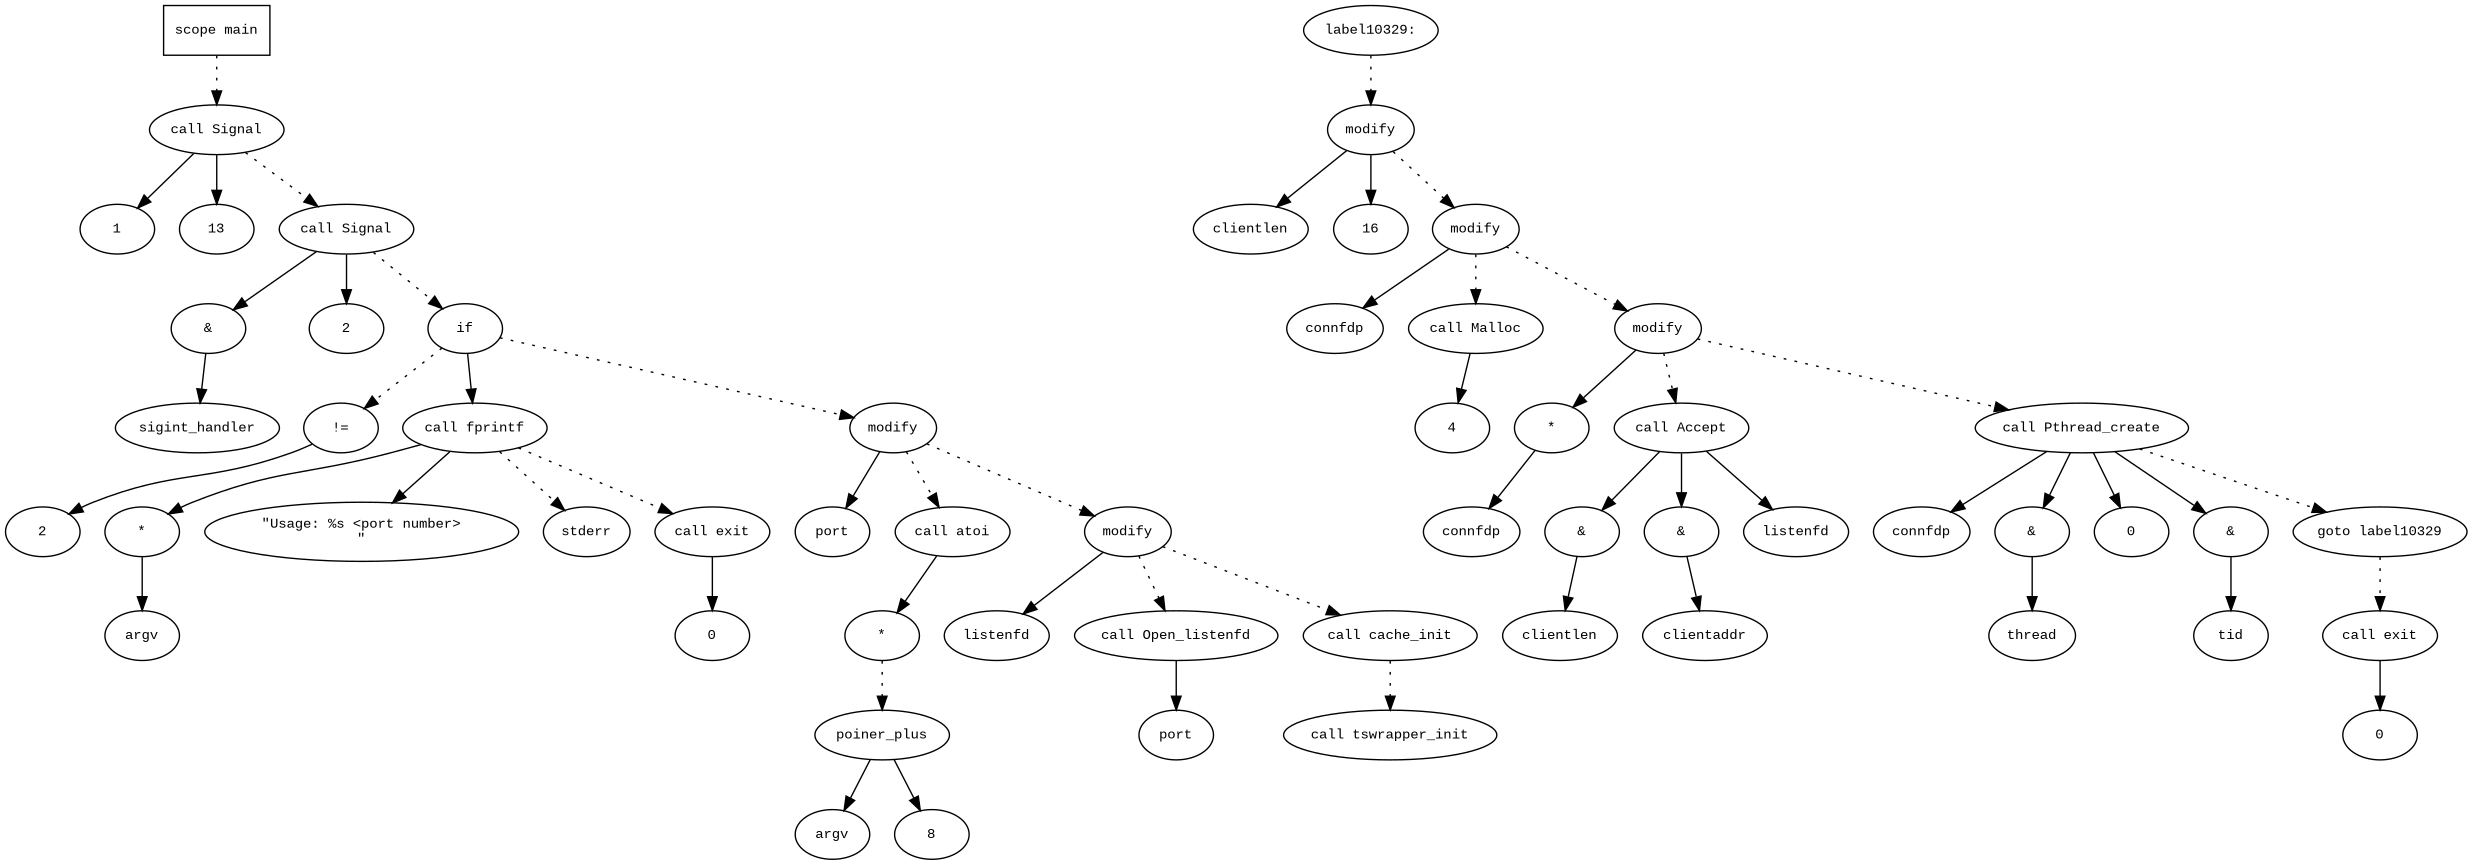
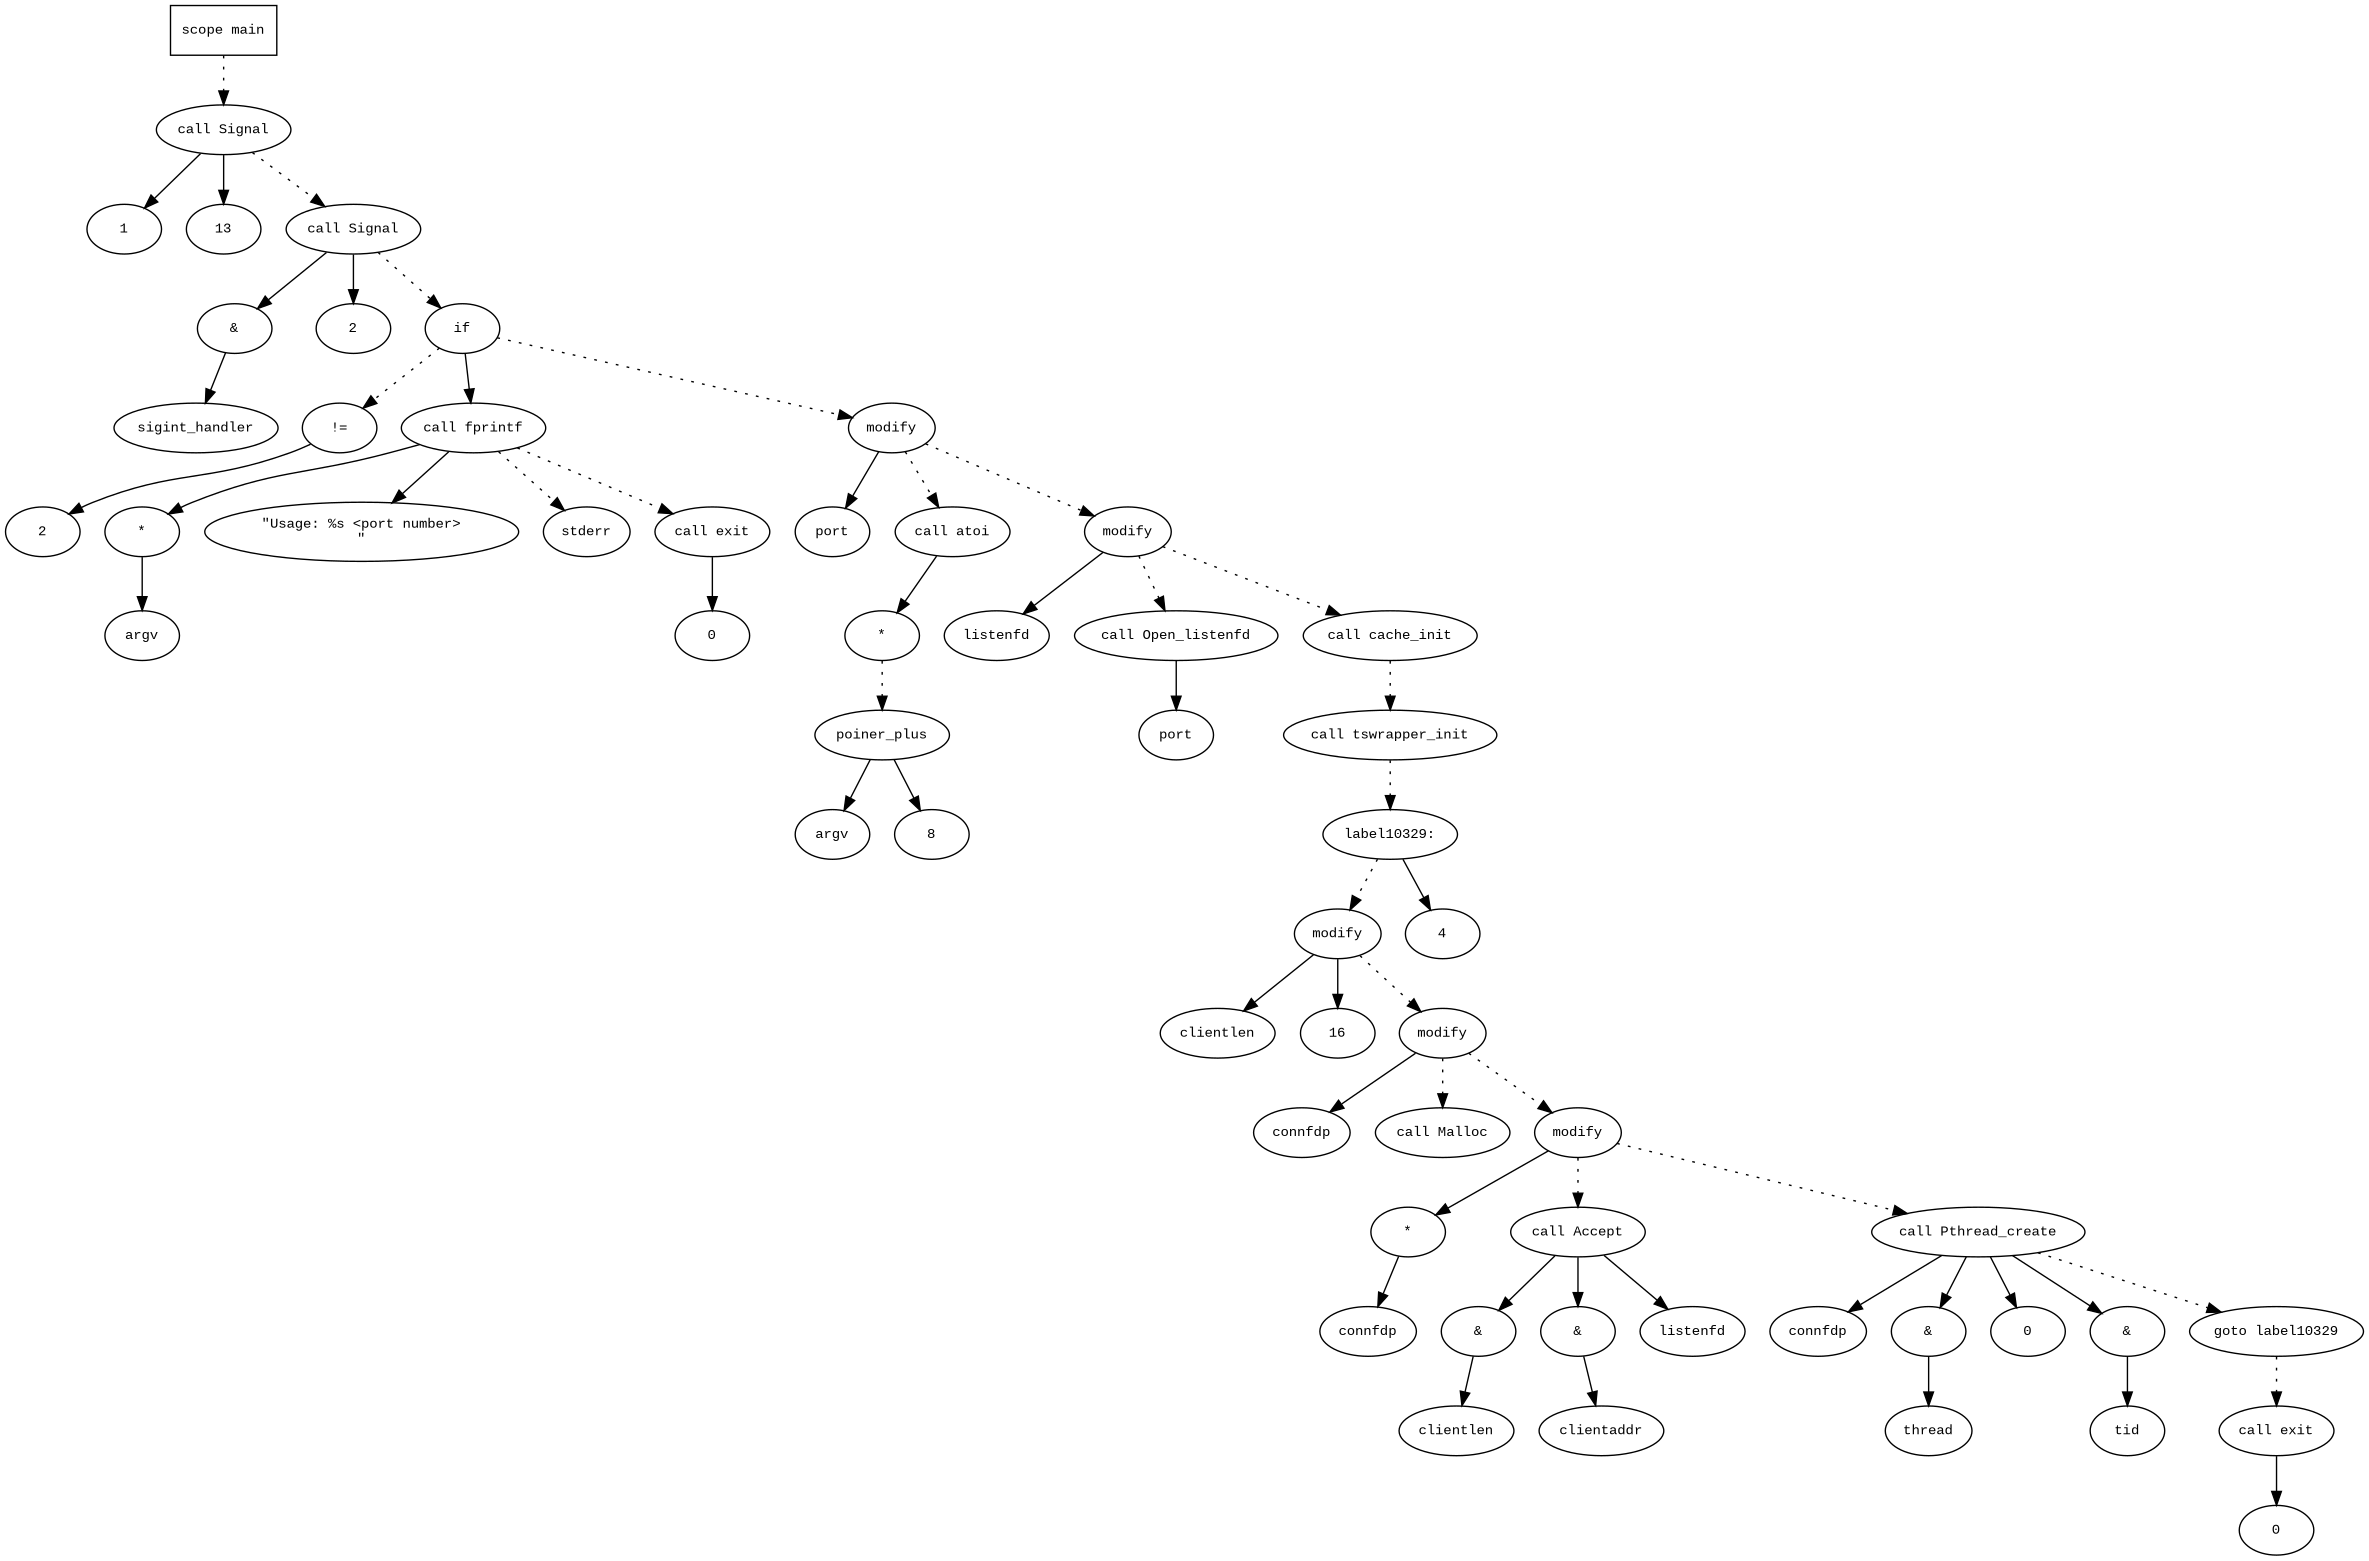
edge "call Malloc" -> "4": now "label10329:" -> "4"
edge "call tswrapper_init" -> "label10329:": added
